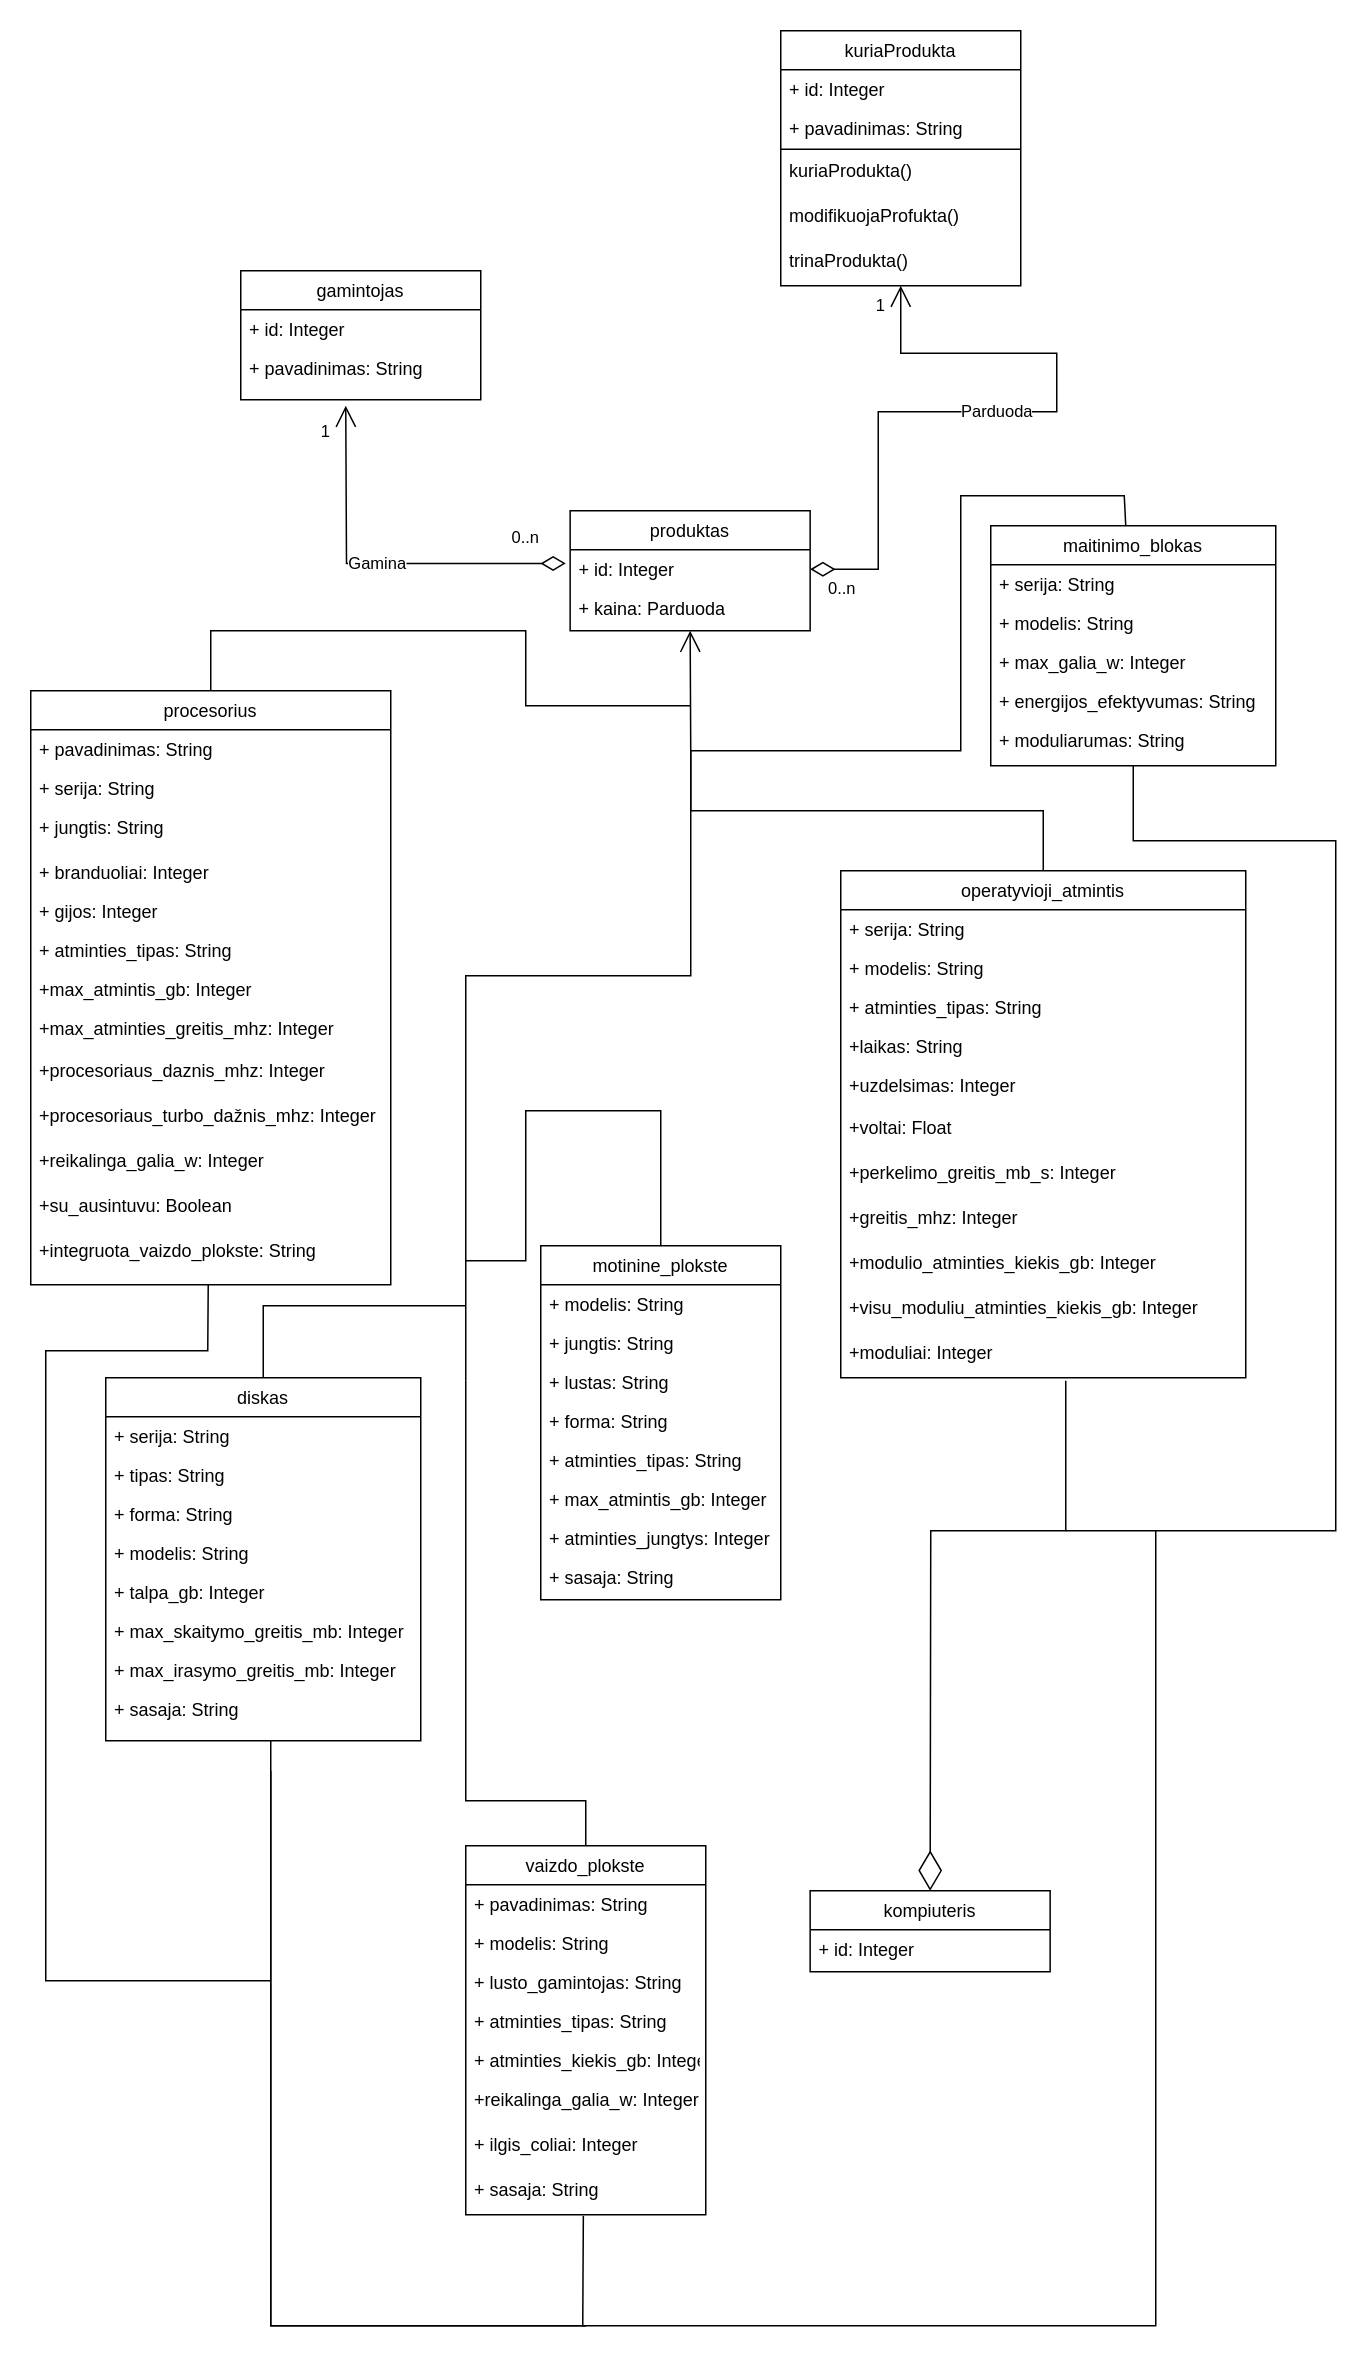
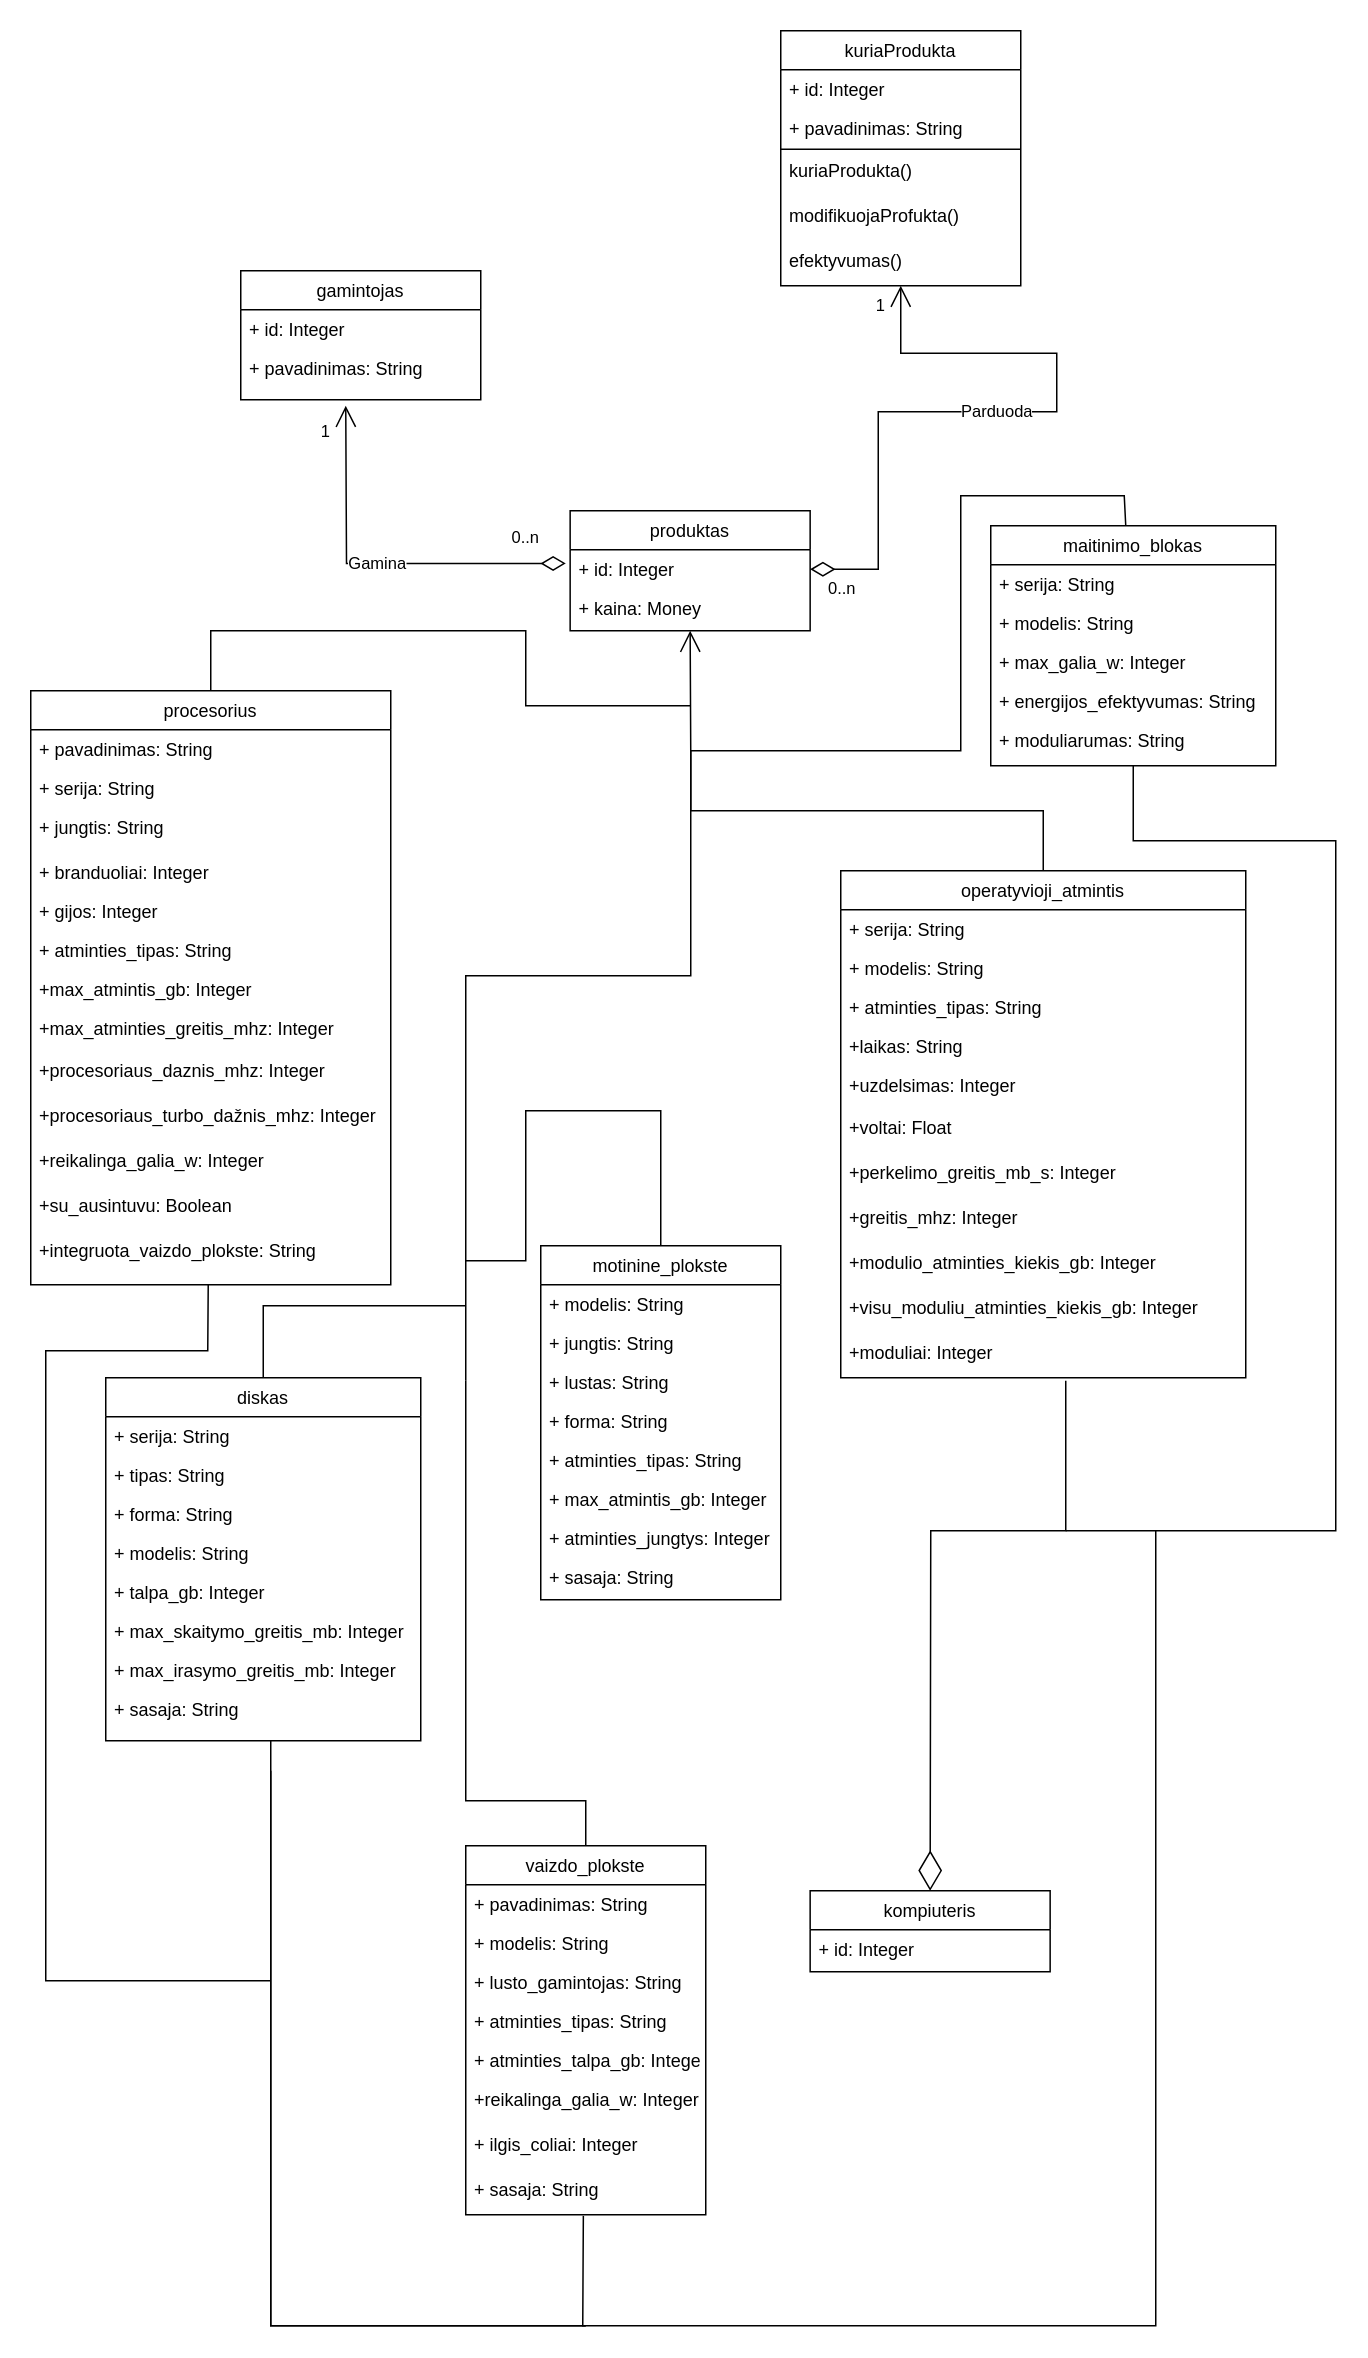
node "trinaProdukta()": label "trinaProdukta()" -> "efektyvumas()"
node "+ kaina: Parduoda": label "+ kaina: Parduoda" -> "+ kaina: Money"
node "+ atminties_kiekis_gb: Integer": label "+ atminties_kiekis_gb: Integer" -> "+ atminties_talpa_gb: Integer"
